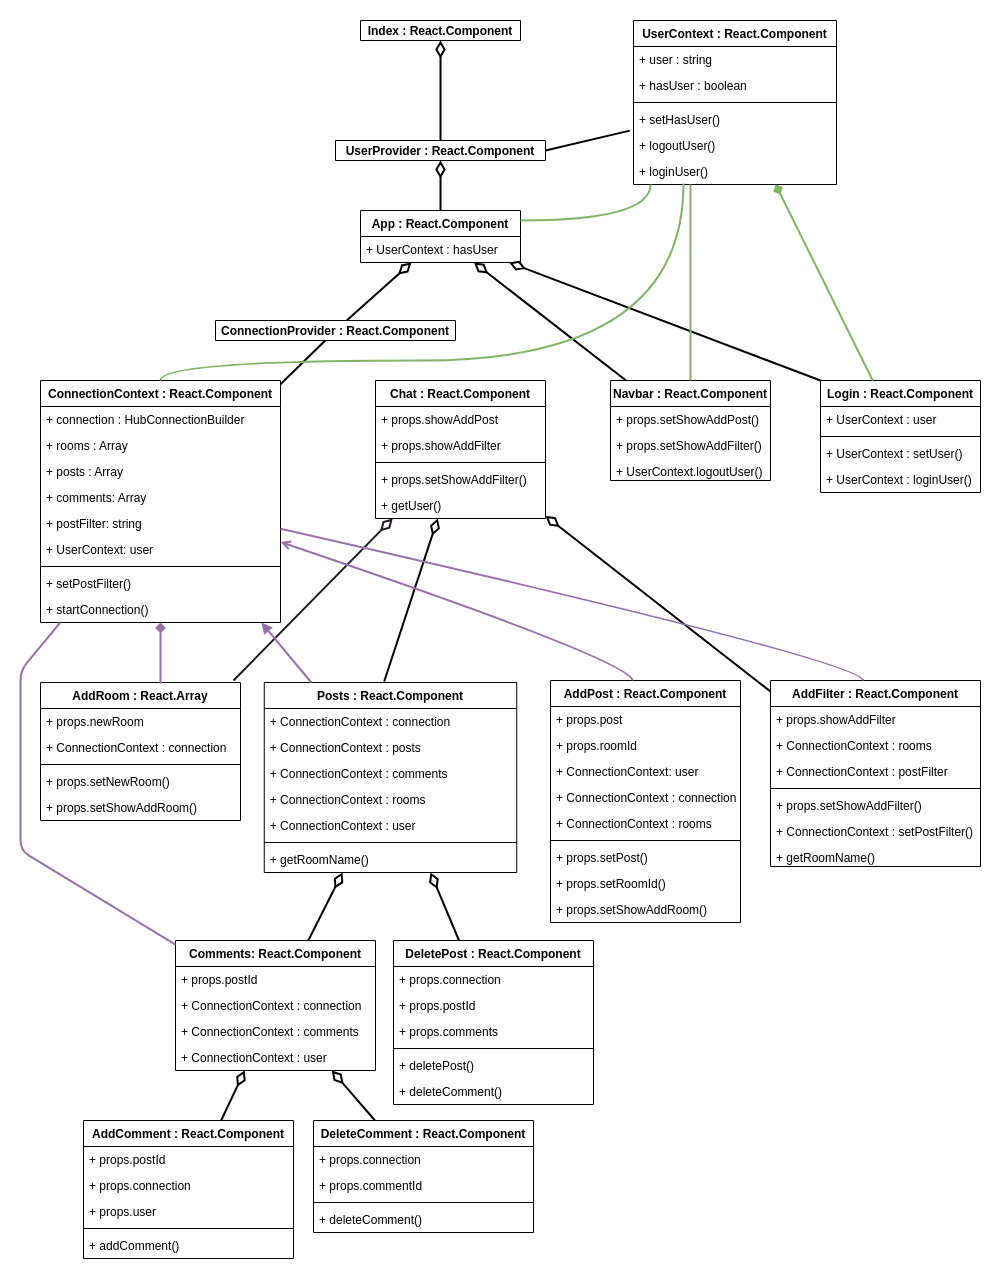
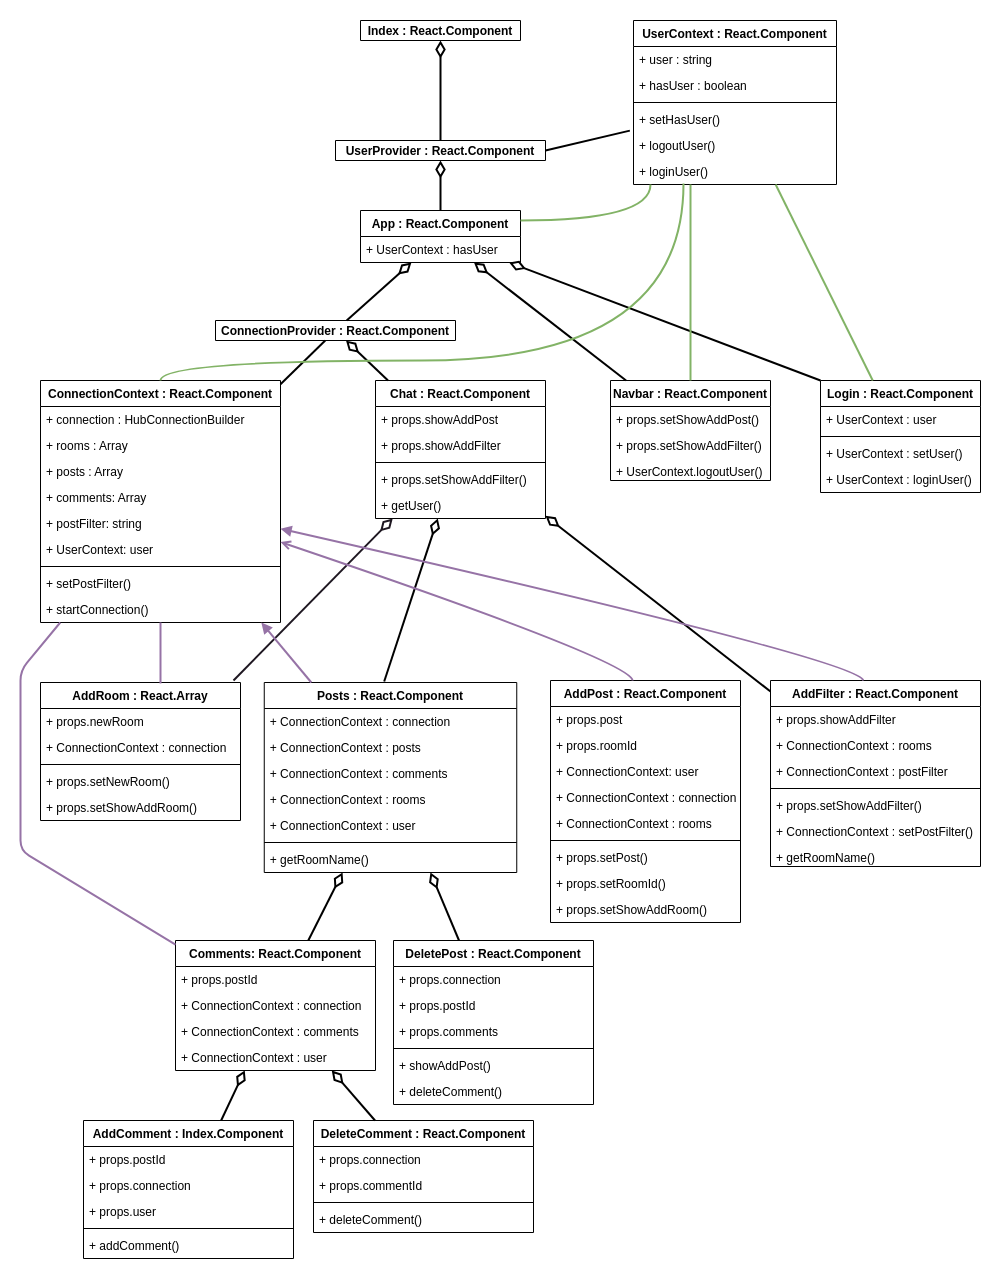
edge "Login : React.Component" -> "UserContext : React.Component": arrowhead diamond -> none
edge "Chat : React.Component" -> "ConnectionProvider : React.Component": added
edge "ConnectionContext : React.Component" -- "AddFilter : React.Component": arrowhead none -> block
edge "AddRoom : React.Array" -> "ConnectionContext : React.Component": arrowhead diamond -> none
node "+ deletePost()": label "+ deletePost()" -> "+ showAddPost()"
node "AddComment : React.Component": label "AddComment : React.Component" -> "AddComment : Index.Component"
